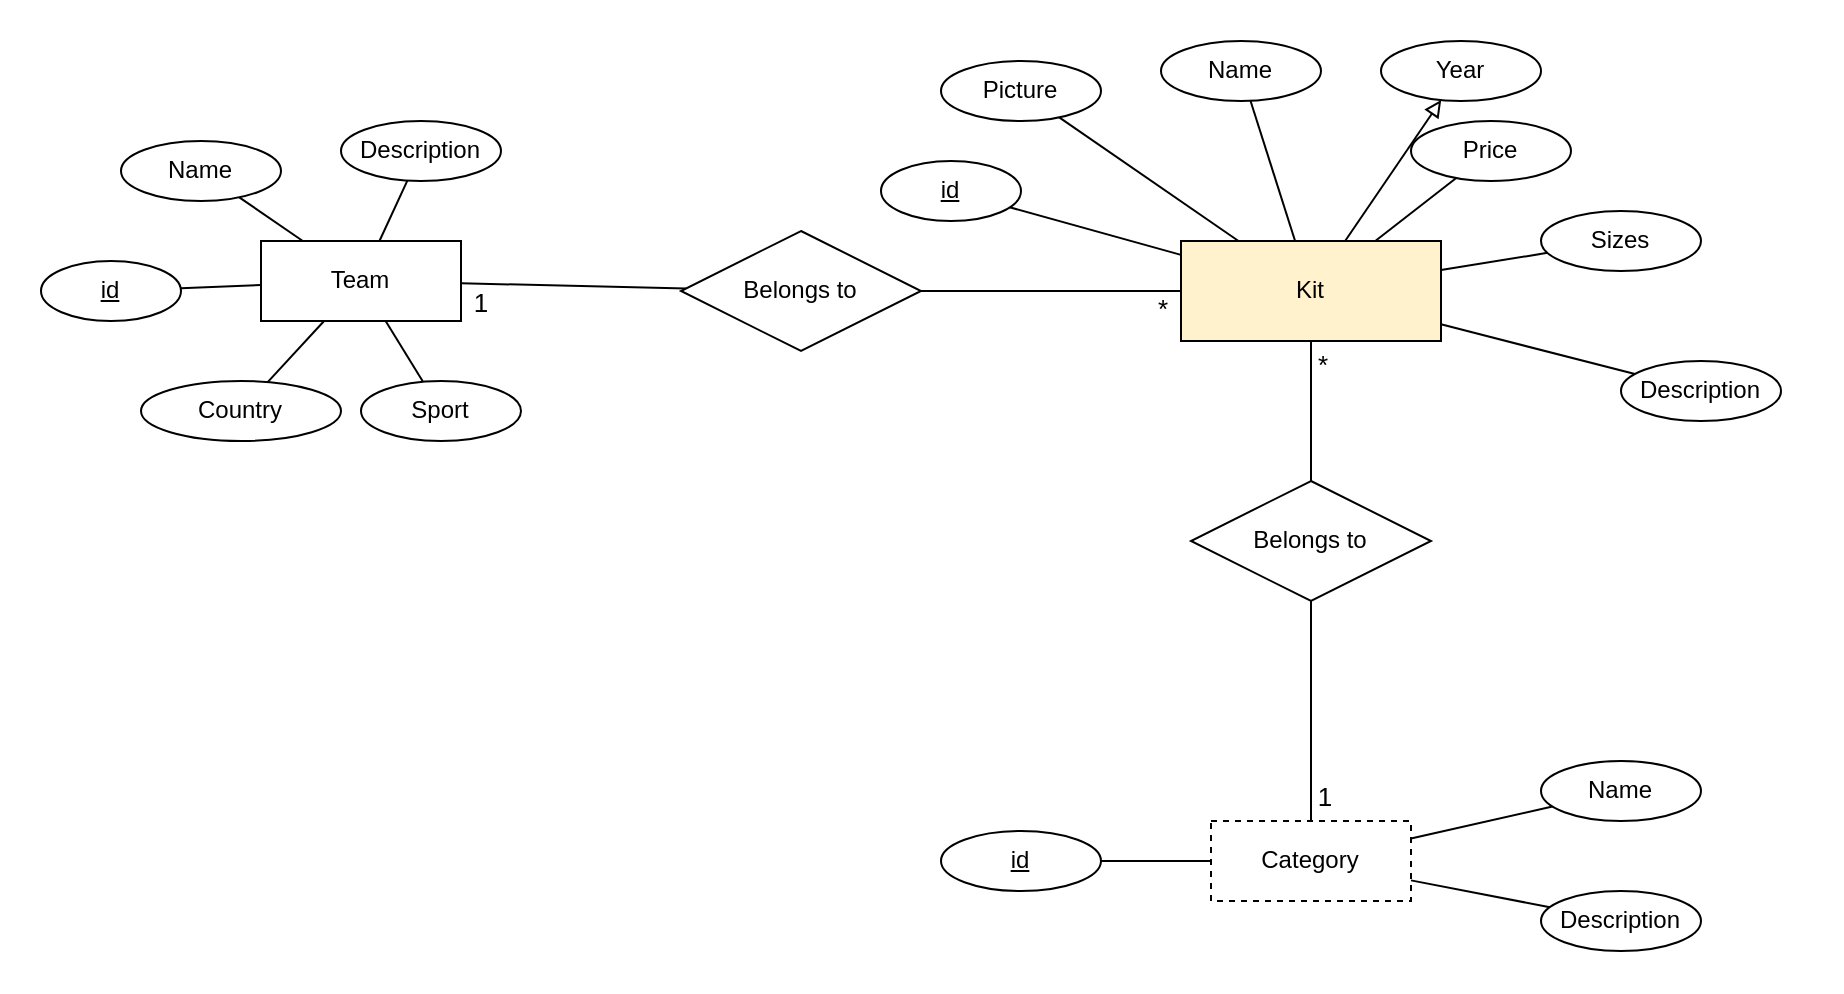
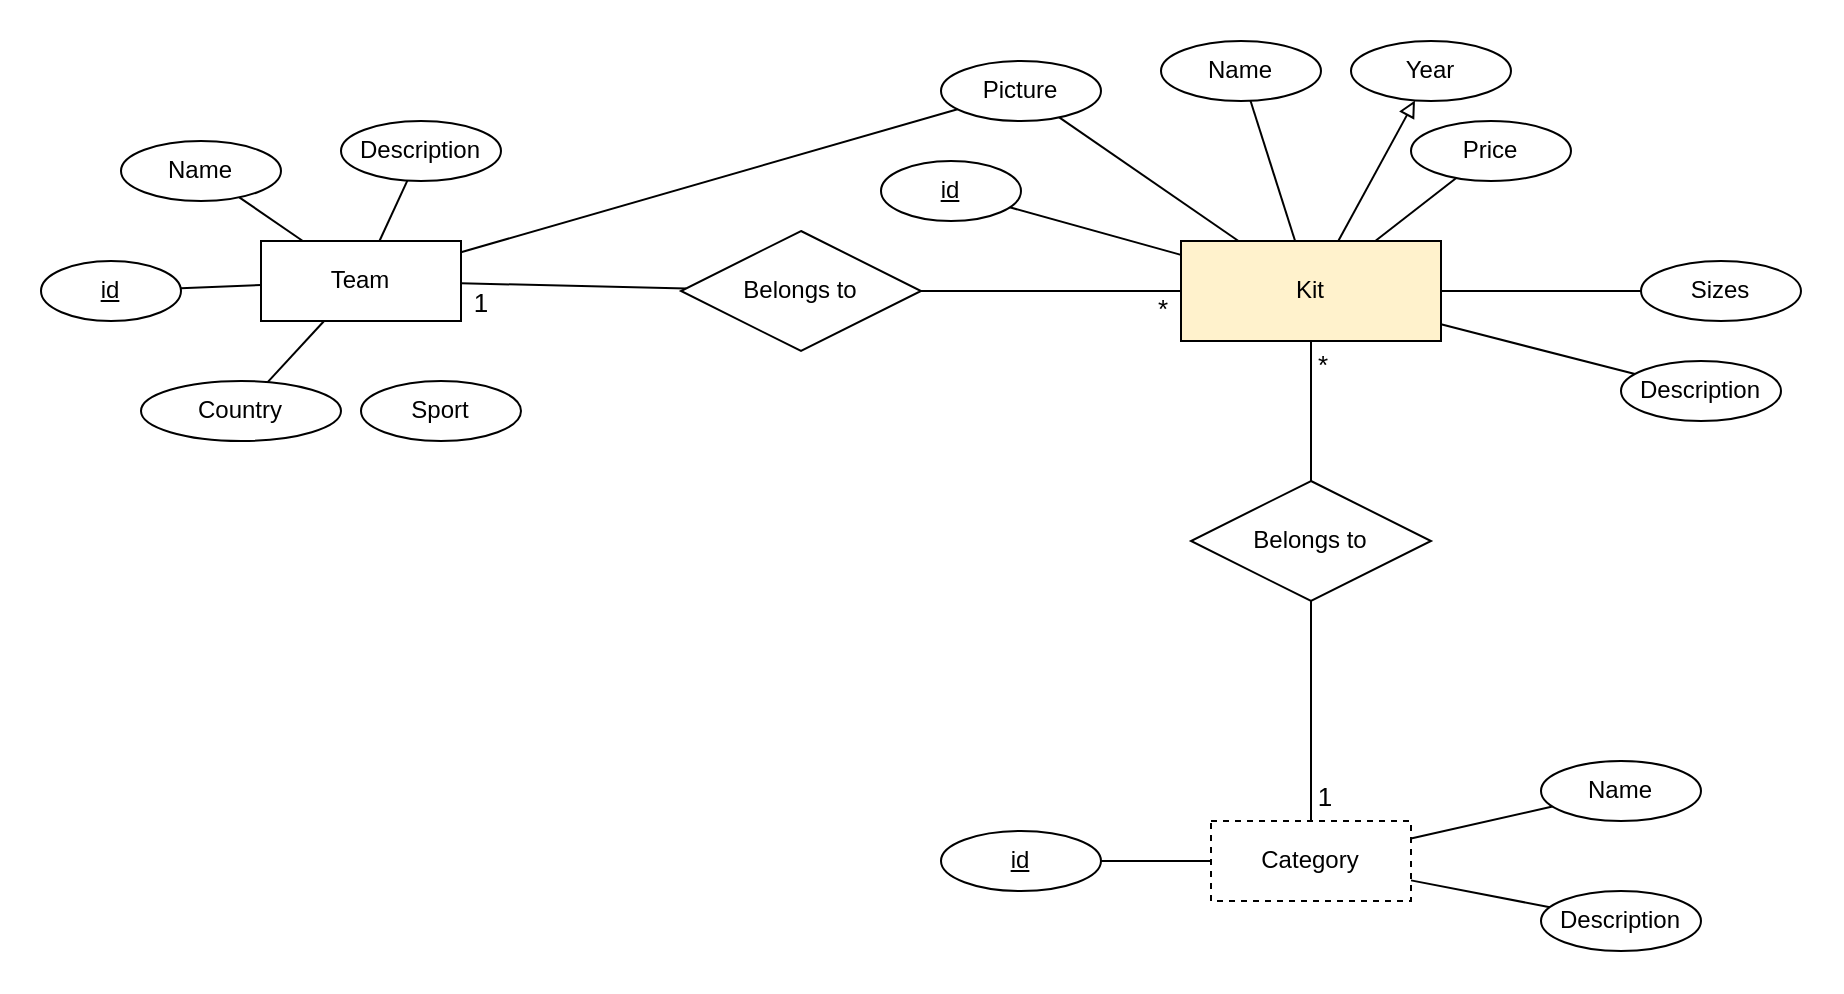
node "Year": moved (1461, 71) -> (1431, 71)
node "Sizes": moved (1621, 241) -> (1721, 291)
edge "Team" -- "Sport": now "Team" -- "Picture"
